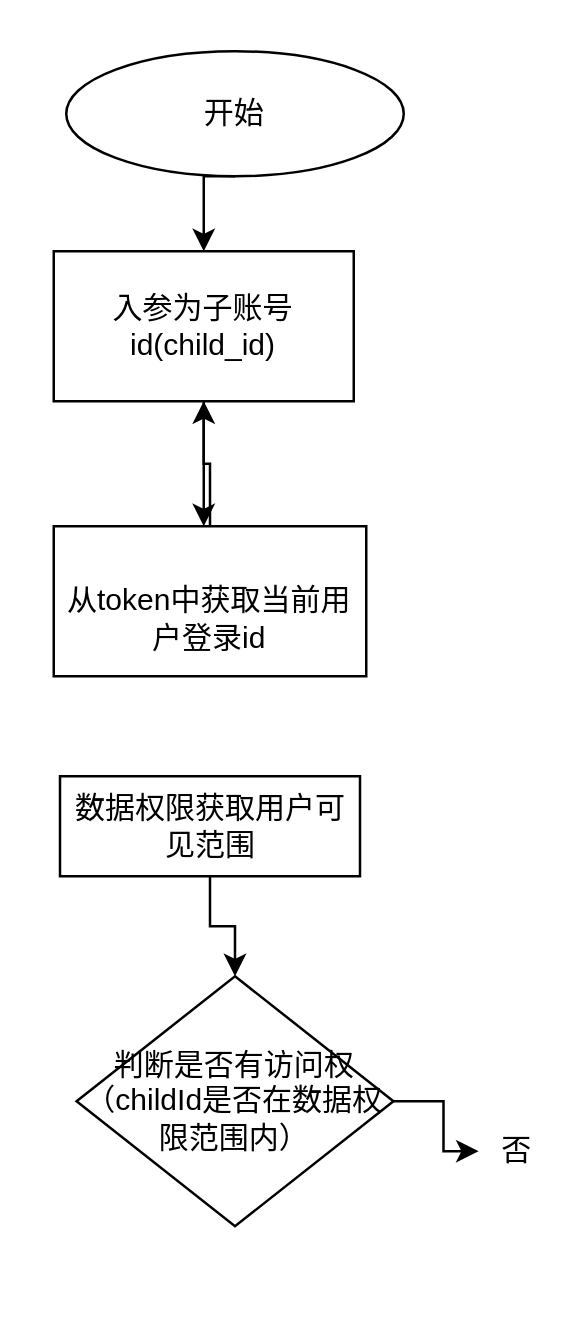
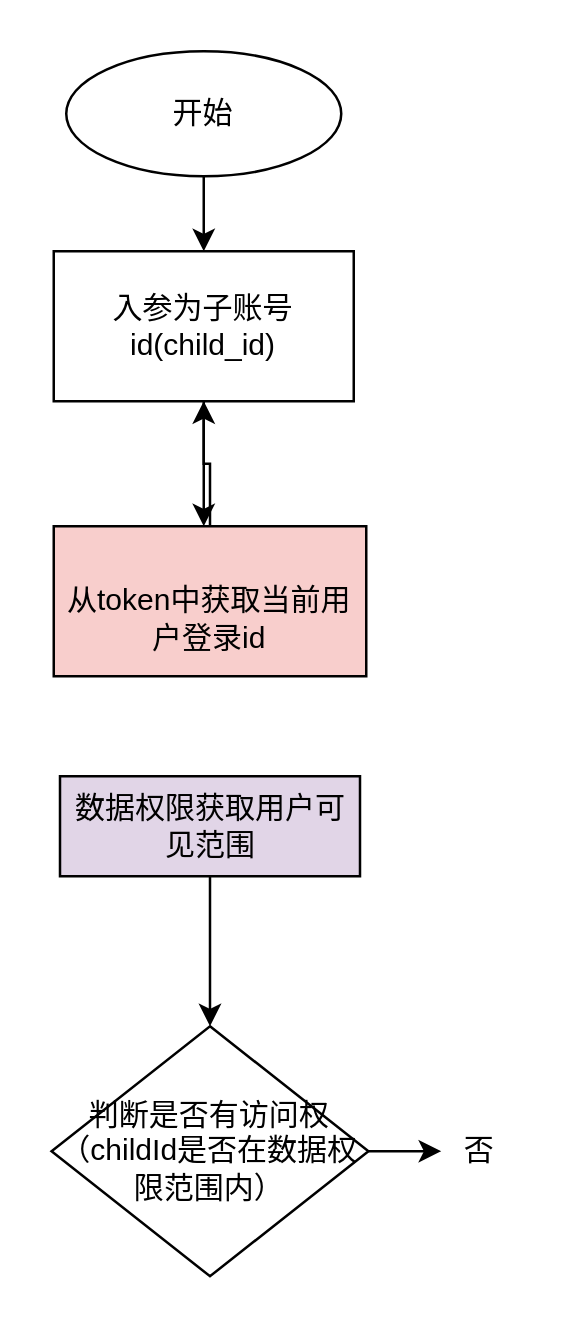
node "开始": size 338x125 -> 275x125
node "从token中获取当前用户登录id": fillcolor #ffffff -> #f8cecc
node "数据权限获取用户可见范围": fillcolor #ffffff -> #e1d5e7
node "判断是否有访问权（childId是否在数据权限范围内）": moved (235, 1101) -> (210, 1151)
node "否": moved (516, 1151) -> (479, 1151)
